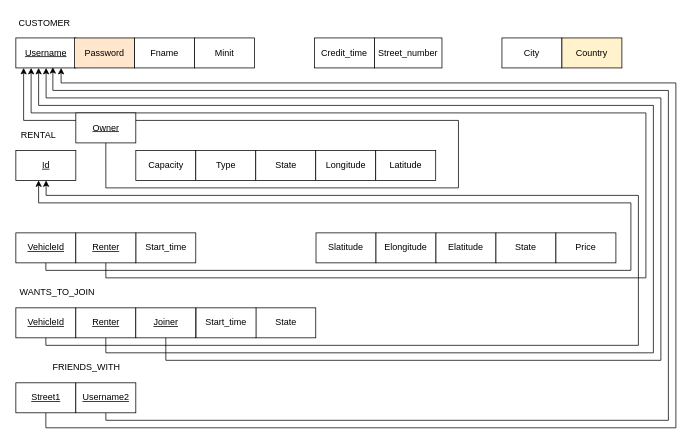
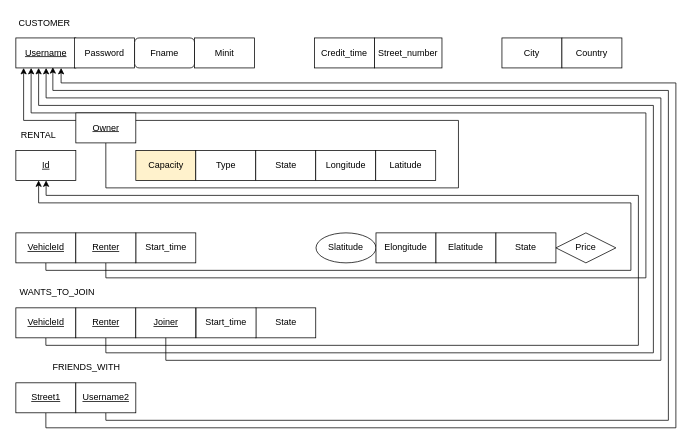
node "Password": fillcolor #ffe6cc -> #ffffff
node "Fname": shape rectangle -> rounded rectangle
node "Country": fillcolor #fff2cc -> #ffffff
node "Capacity": fillcolor #ffffff -> #fff2cc
node "Slatitude": shape rectangle -> ellipse
node "Price": shape rectangle -> diamond
